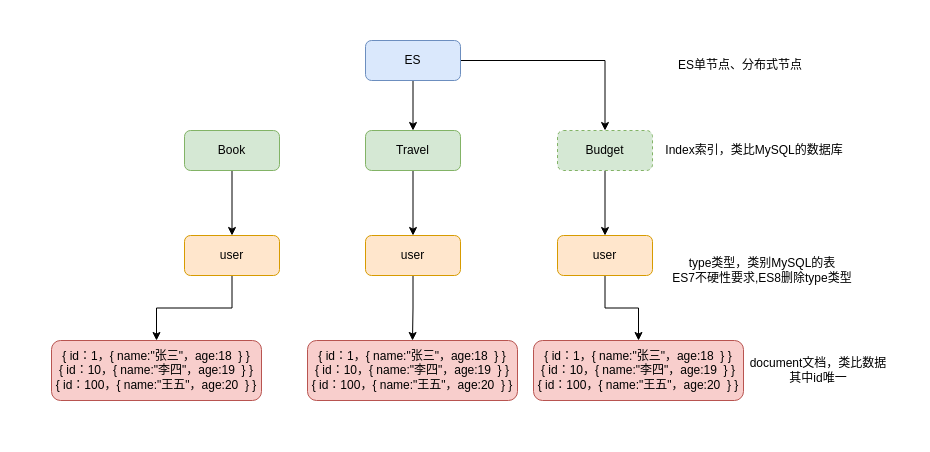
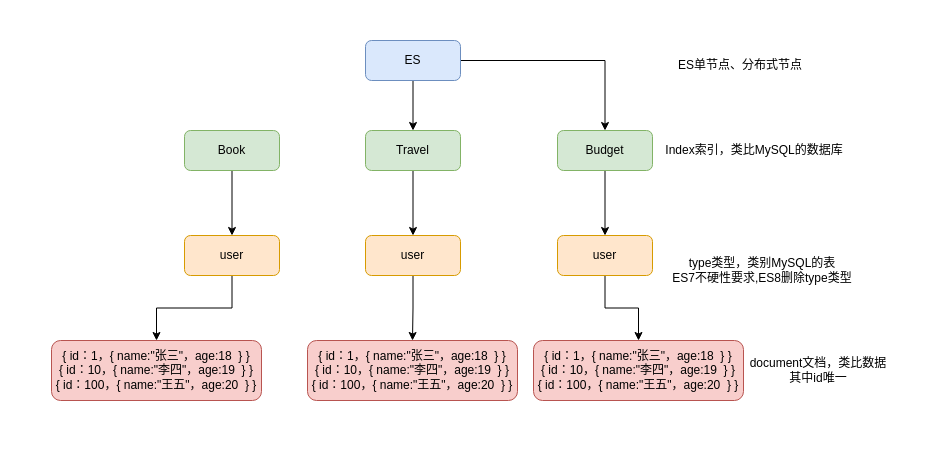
node "Budget": style dashed -> solid
